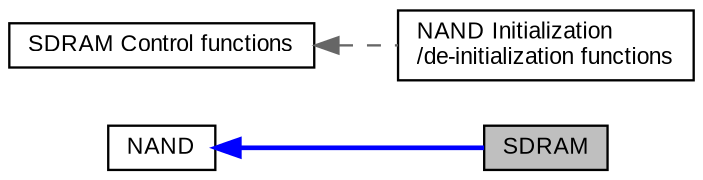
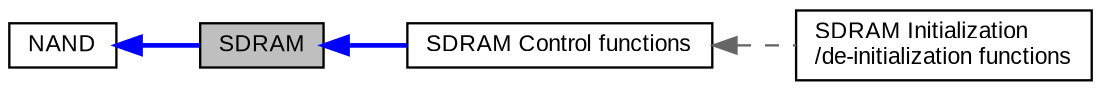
edge "SDRAM Control functions" -> "SDRAM": added
node "NAND Initialization /de-initialization functions": label "NAND Initialization /de-initialization functions" -> "SDRAM Initialization /de-initialization functions"
